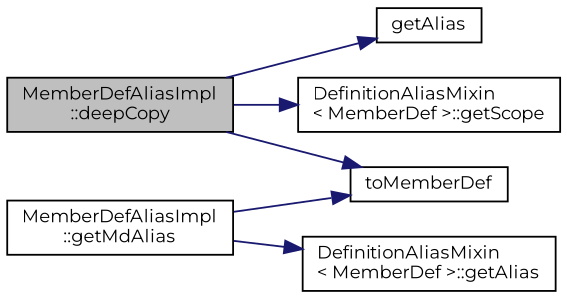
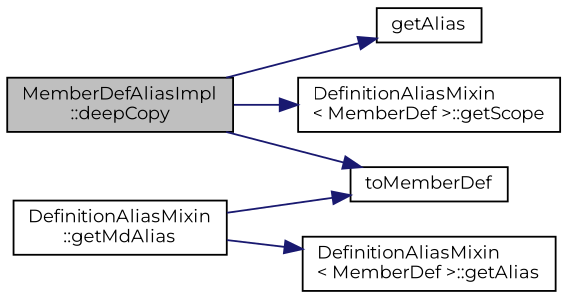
node "MemberDefAliasImpl ::getMdAlias": label "MemberDefAliasImpl ::getMdAlias" -> "DefinitionAliasMixin ::getMdAlias"
